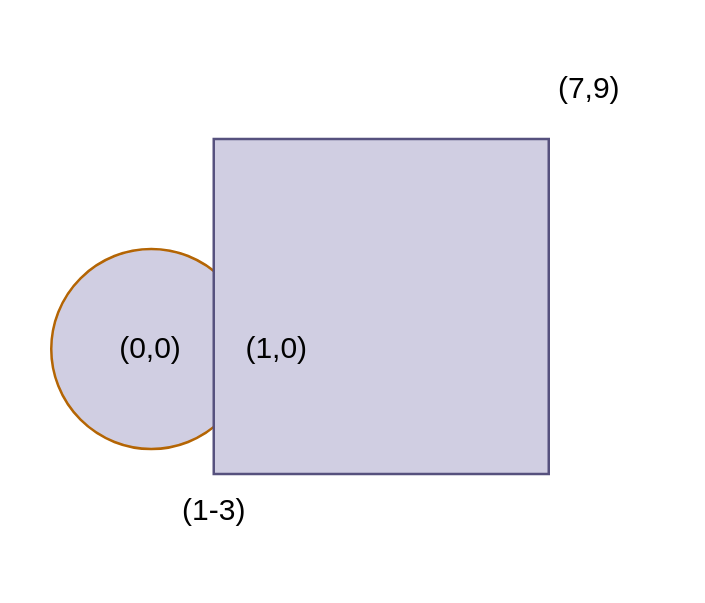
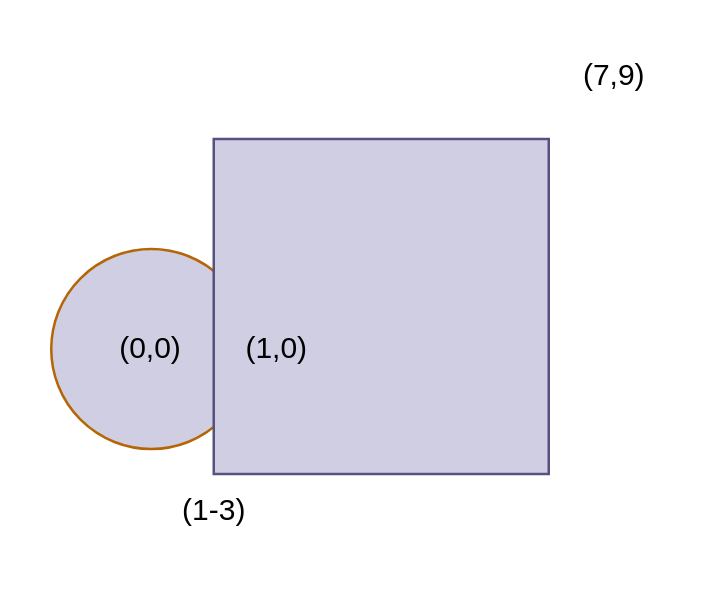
node "(7,9)": moved (589, 89) -> (614, 76)
